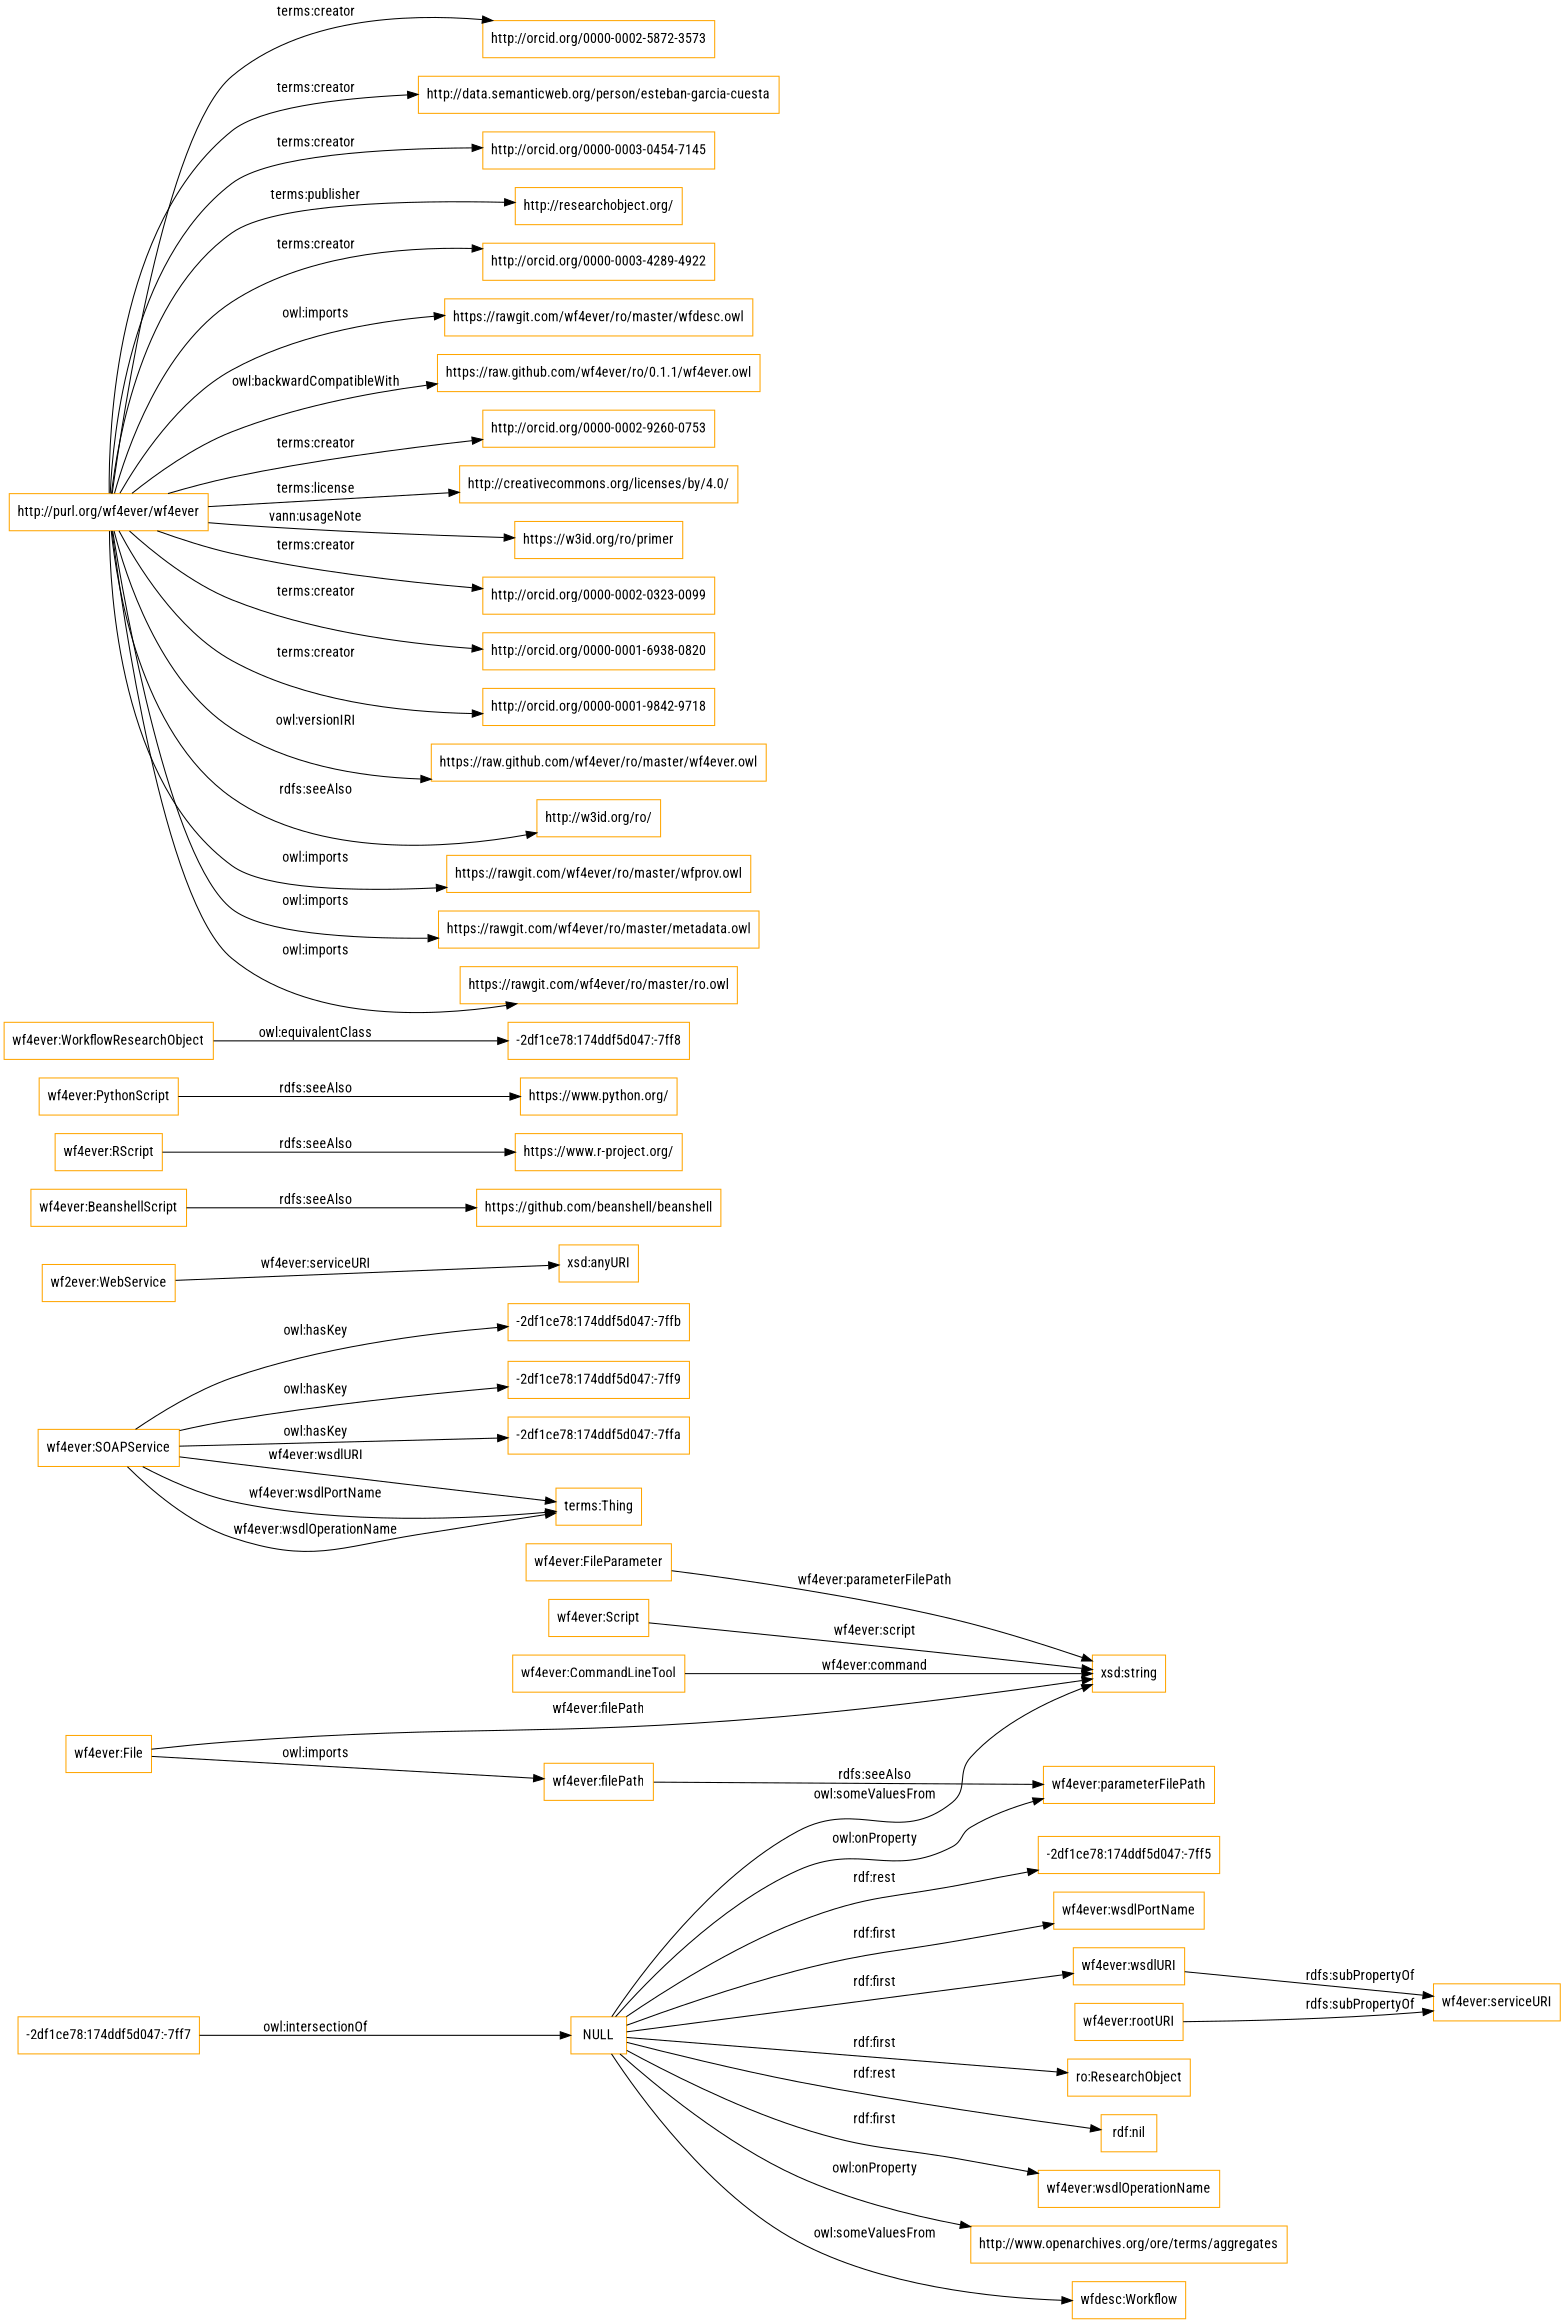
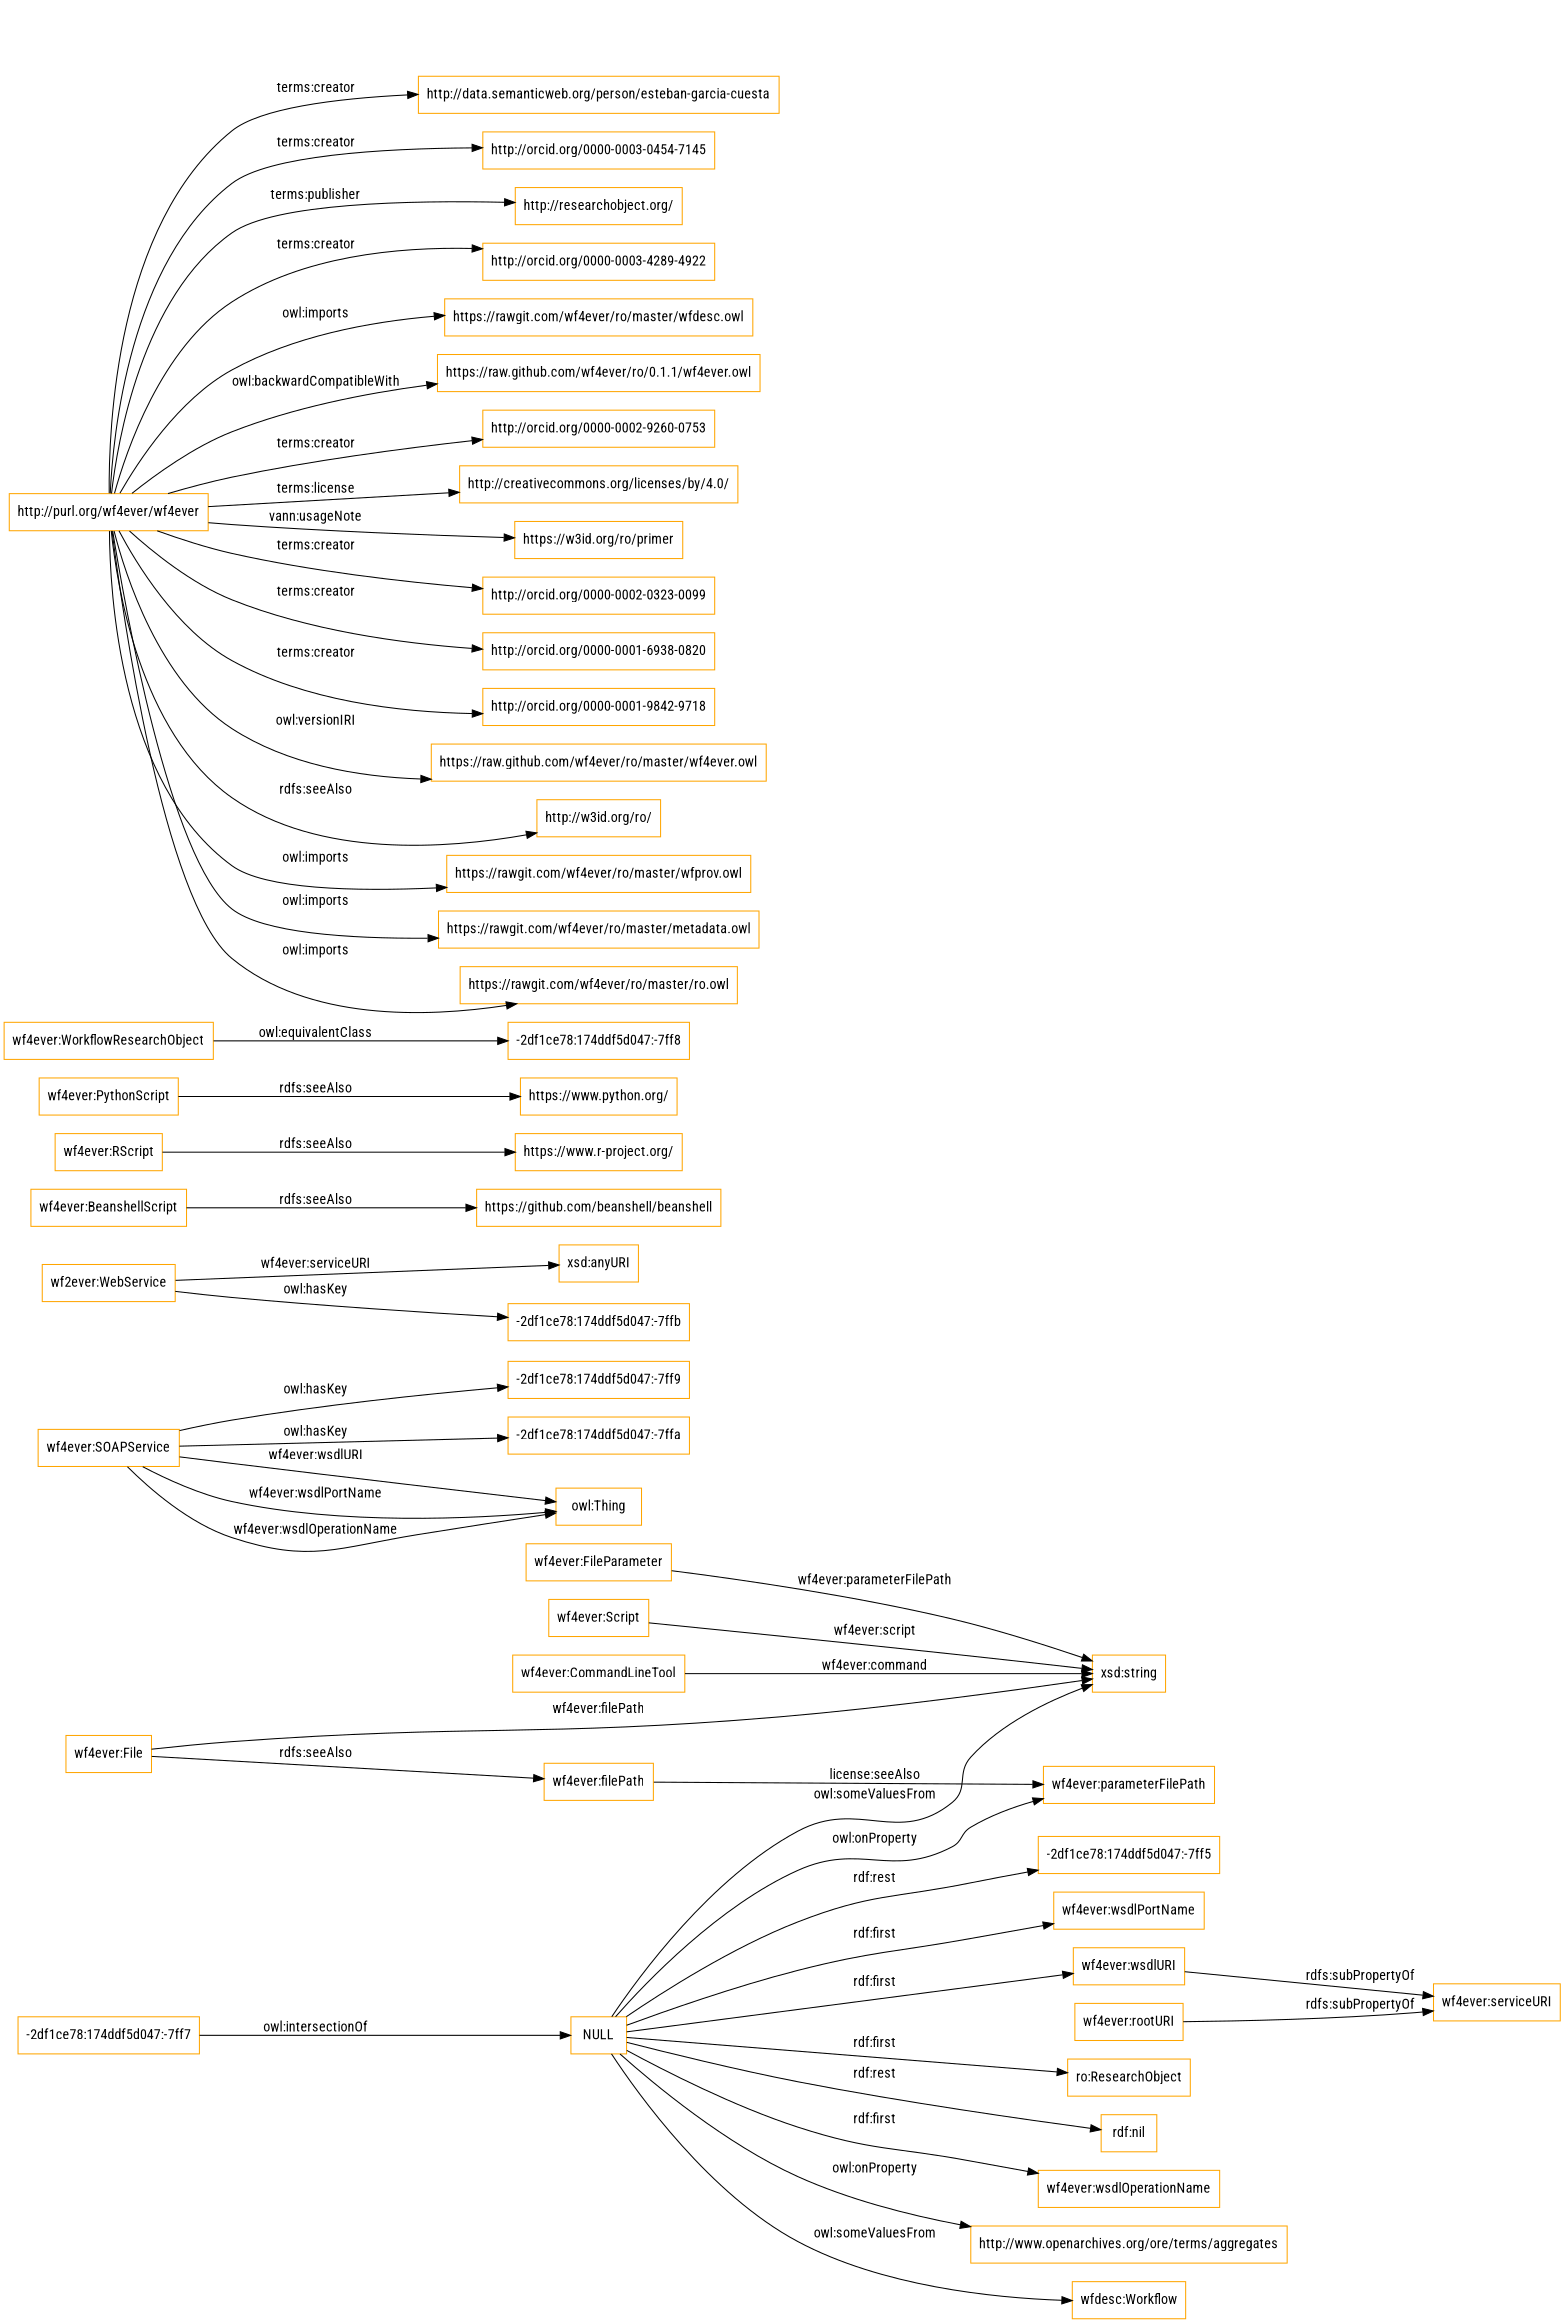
node "http://orcid.org/0000-0002-5872-3573": removed
edge "wf4ever:SOAPService" -> "-2df1ce78:174ddf5d047:-7ffb": now "wf2ever:WebService" -> "-2df1ce78:174ddf5d047:-7ffb"
node "terms:Thing": label "terms:Thing" -> "owl:Thing"
edge "wf4ever:File" -> "wf4ever:filePath": label "owl:imports" -> "rdfs:seeAlso"
edge "wf4ever:filePath" -> "wf4ever:parameterFilePath": label "rdfs:seeAlso" -> "license:seeAlso"
